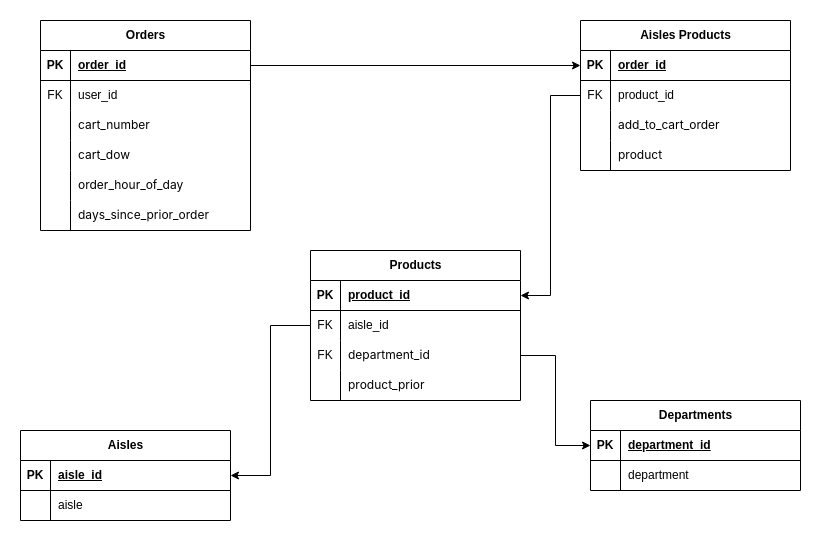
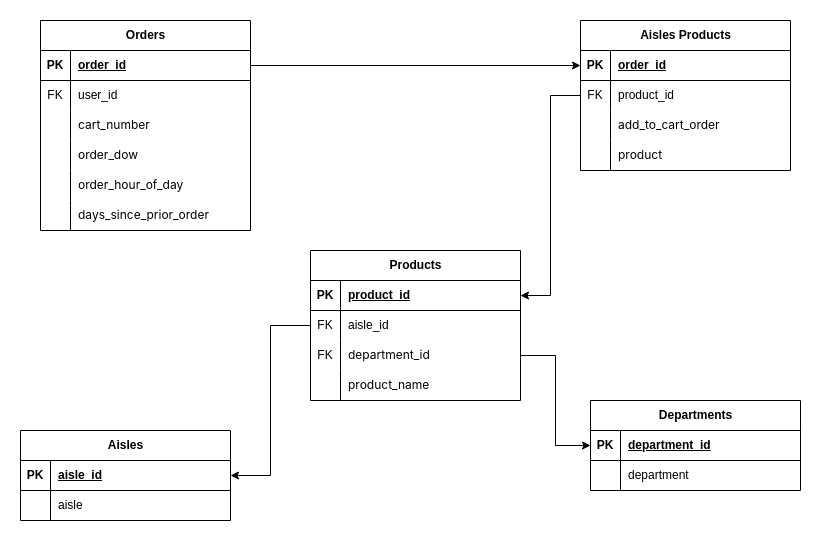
node "cart_dow": label "cart_dow" -> "order_dow"
node "product_prior": label "product_prior" -> "product_name"
